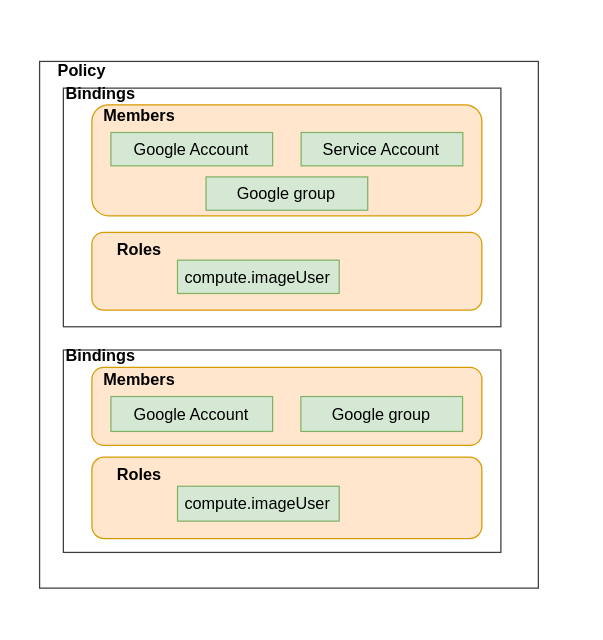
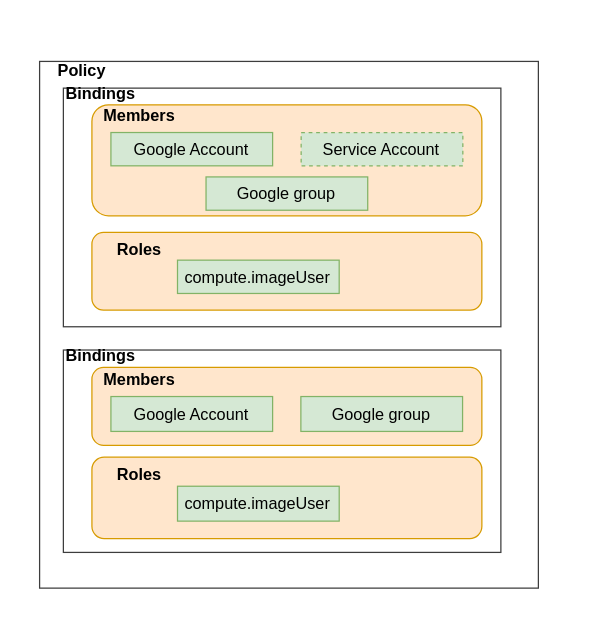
node "Service Account": style solid -> dashed
